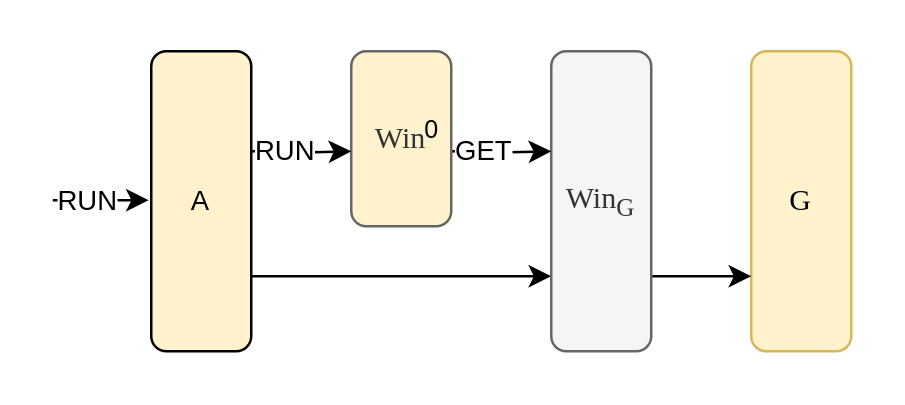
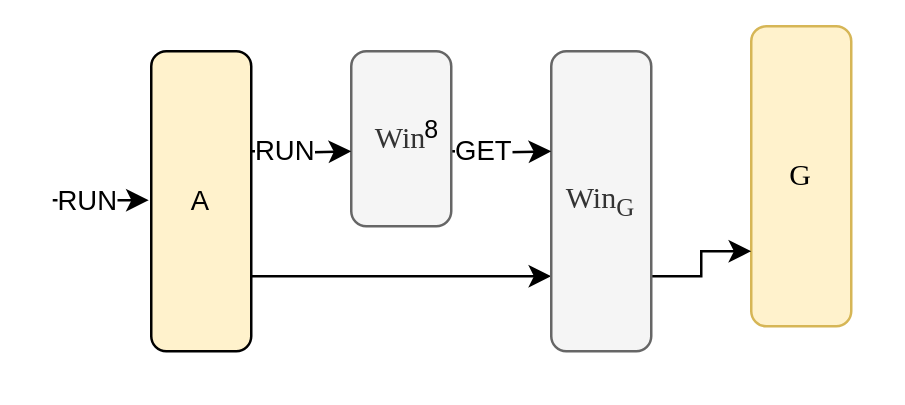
node "0": label "0" -> "8"
node "Win": fillcolor #fff2cc -> #f5f5f5
node "G": moved (801, 201) -> (801, 176)
